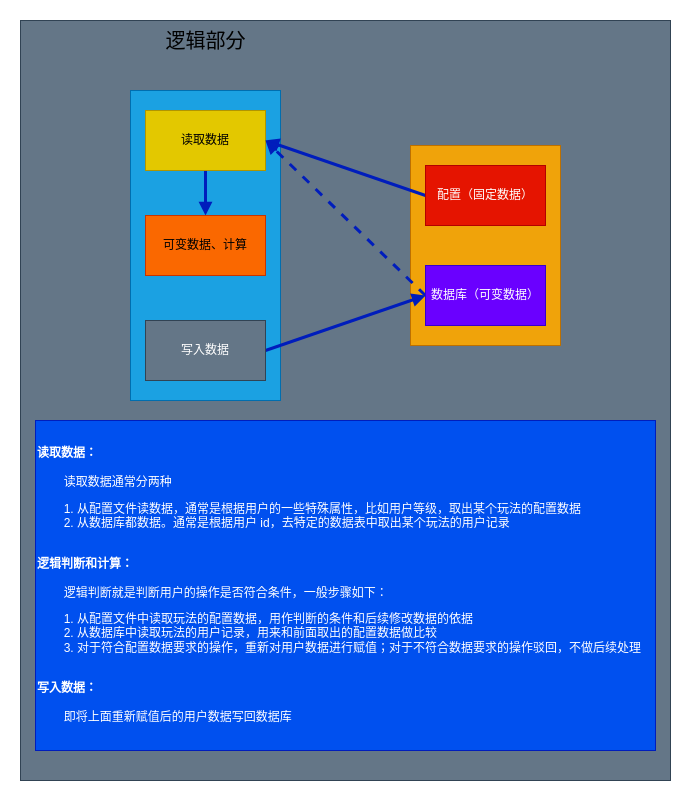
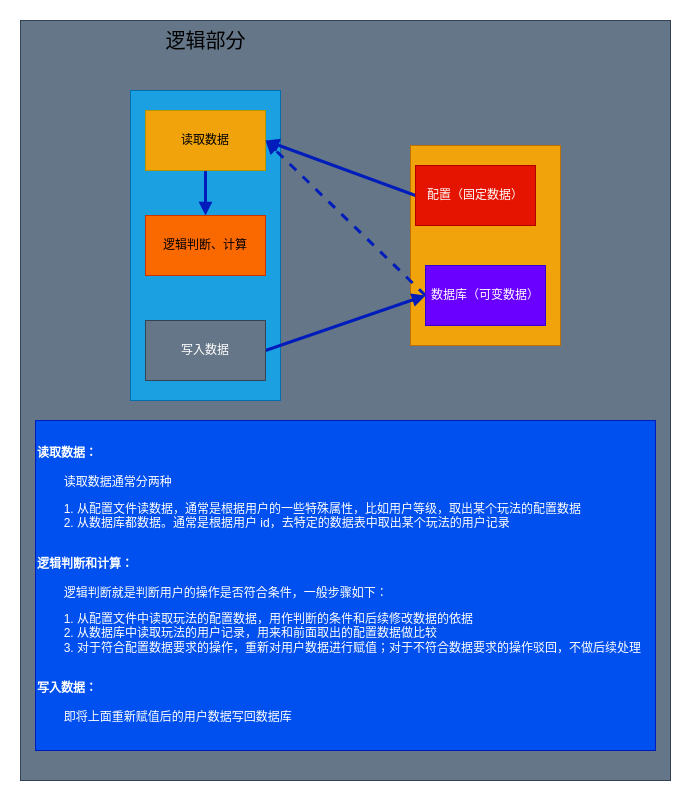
node "读取数据": fillcolor #e3c800 -> #f0a30a
node "配置（固定数据）": moved (486, 196) -> (476, 196)
node "可变数据、计算": label "可变数据、计算" -> "逻辑判断、计算"
